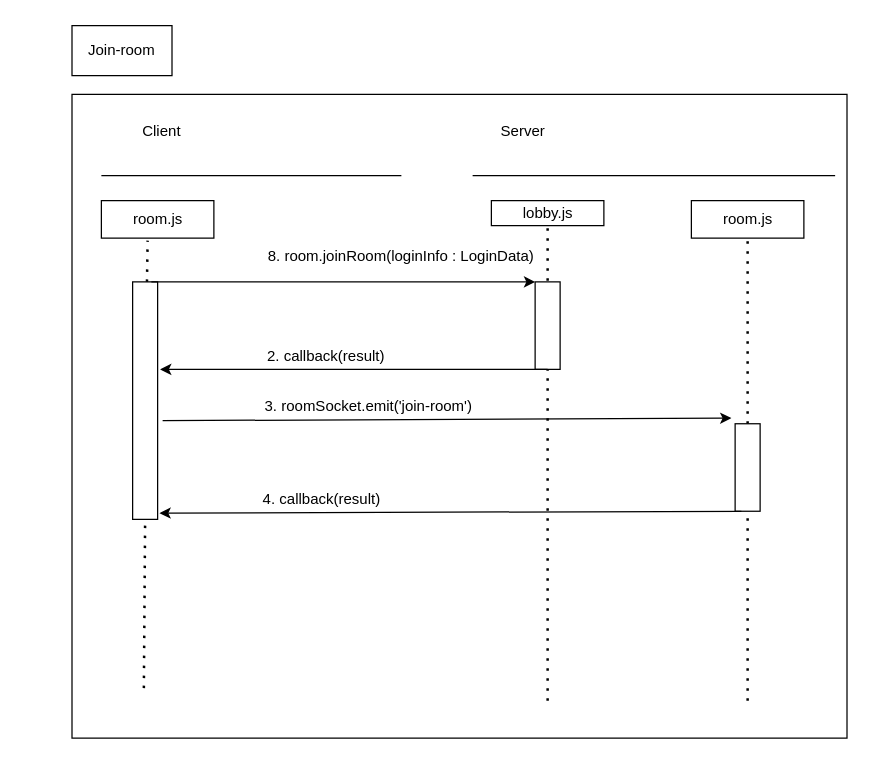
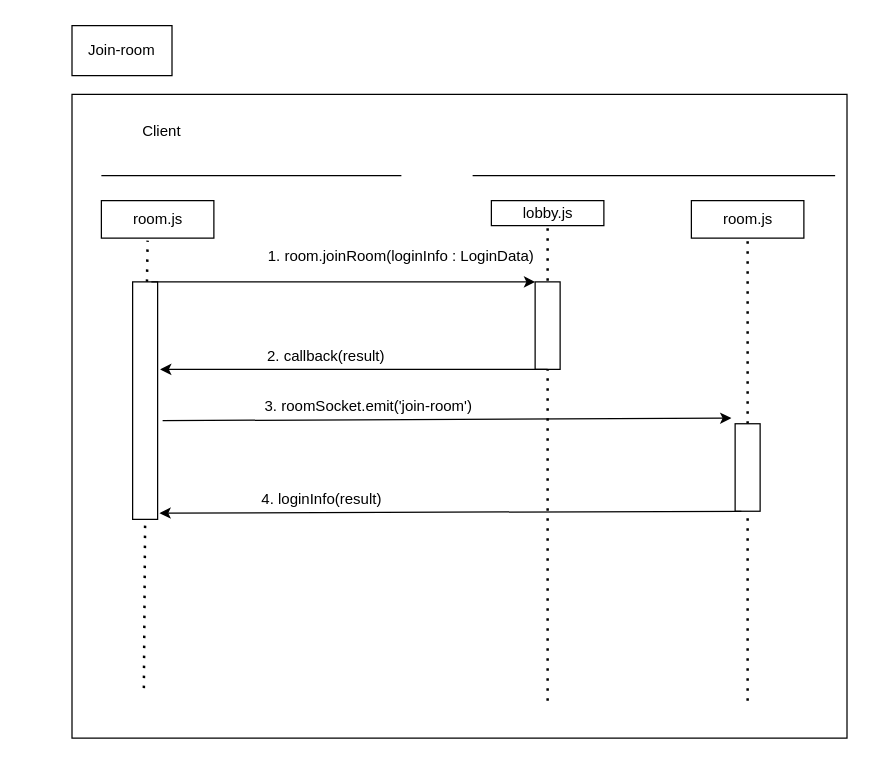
node "Server": removed
node "8. room.joinRoom(loginInfo : LoginData)": label "8. room.joinRoom(loginInfo : LoginData)" -> "1. room.joinRoom(loginInfo : LoginData)"
node "4. callback(result)": label "4. callback(result)" -> "4. loginInfo(result)"
